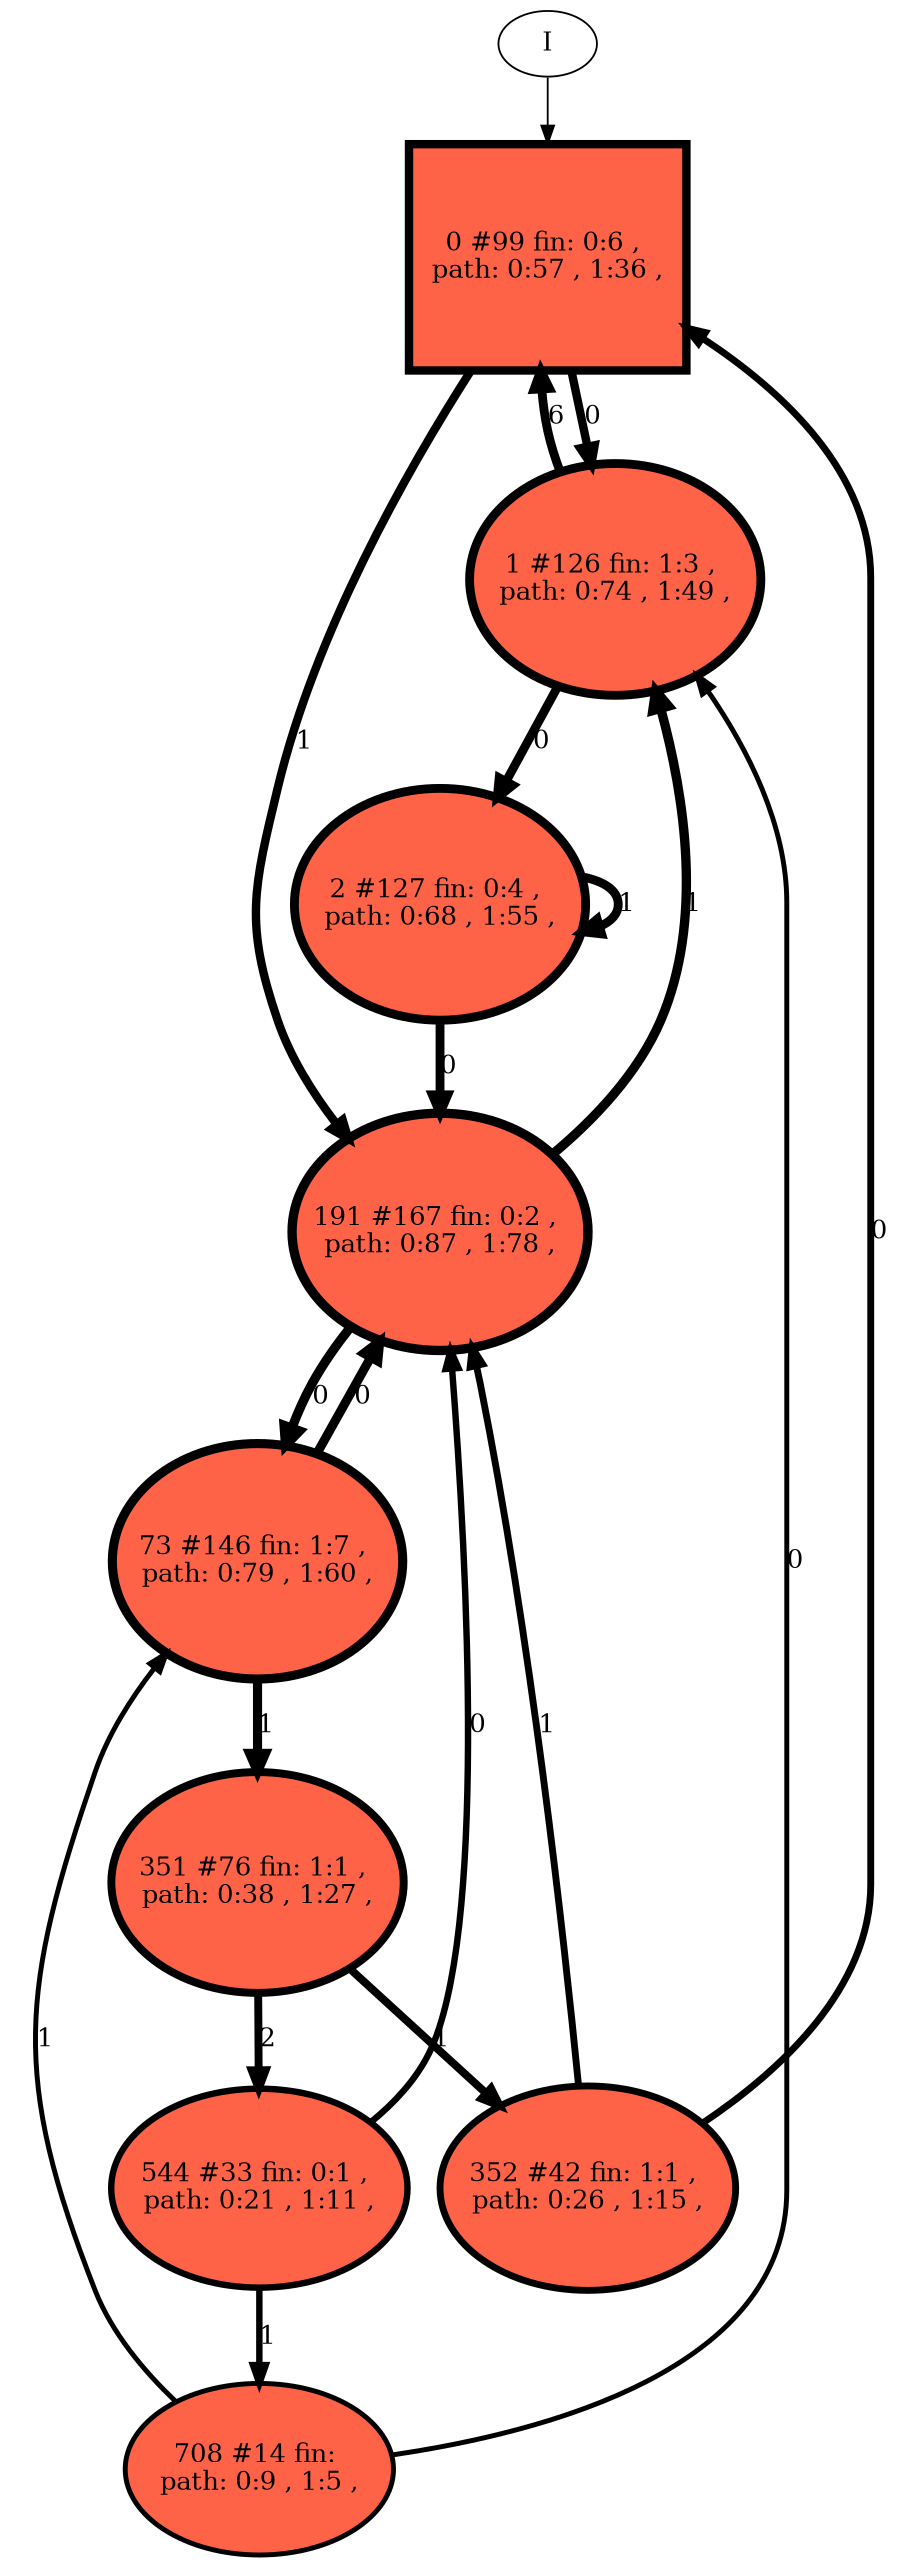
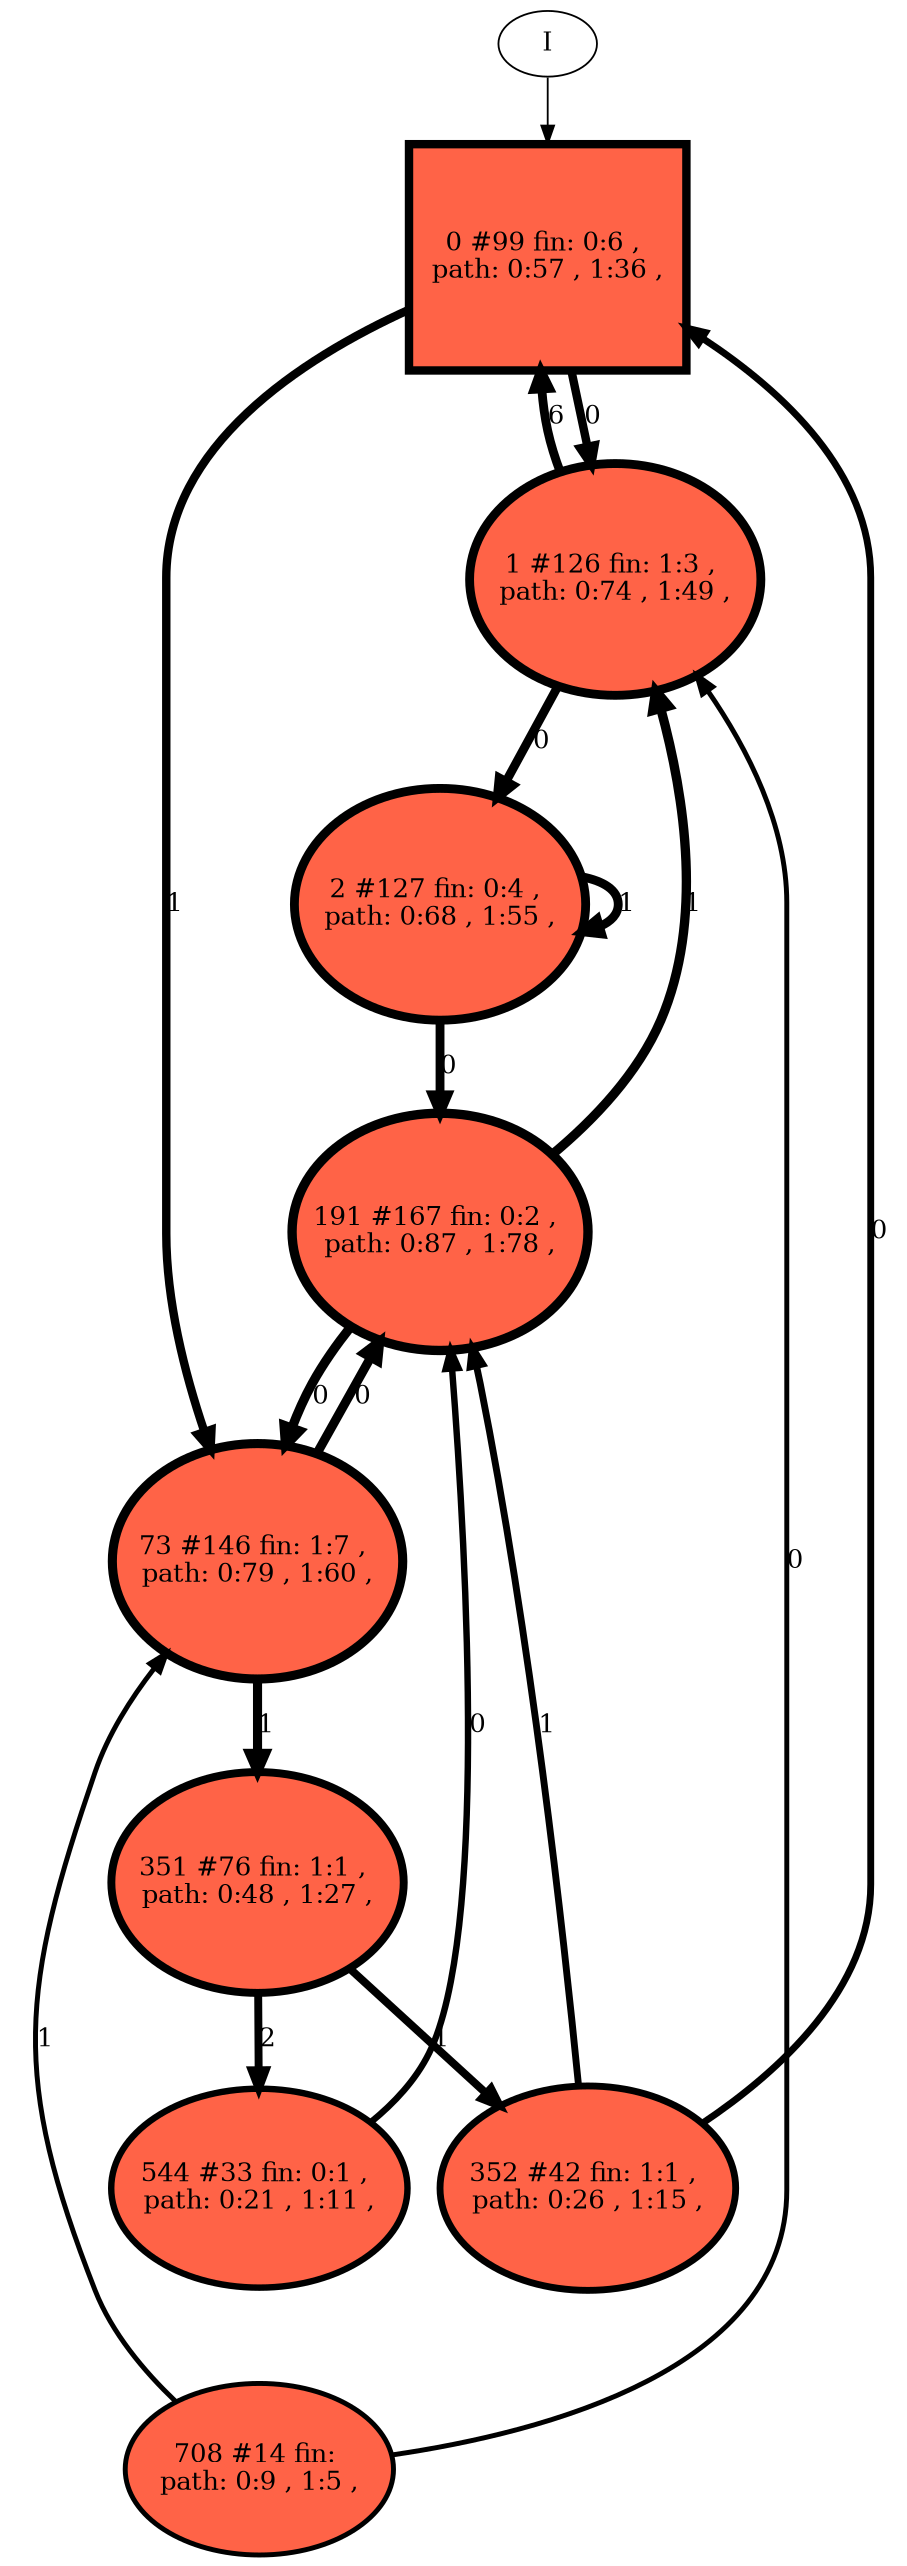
edge "0 #99 fin: 0:6 , path: 0:57 , 1:36 ," -> "191 #167 fin: 0:2 , path: 0:87 , 1:78 ,": now "0 #99 fin: 0:6 , path: 0:57 , 1:36 ," -> "73 #146 fin: 1:7 , path: 0:79 , 1:60 ,"
node "351 #76 fin: 1:1 , path: 0:38 , 1:27 ,": label "351 #76 fin: 1:1 , path: 0:38 , 1:27 ," -> "351 #76 fin: 1:1 , path: 0:48 , 1:27 ,"
edge "544 #33 fin: 0:1 , path: 0:21 , 1:11 ," -> "708 #14 fin: path: 0:9 , 1:5 ,": removed, label "1"
